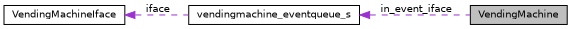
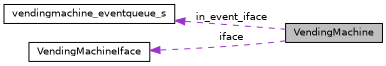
edge "vendingmachine_eventqueue_s" -> "VendingMachineIface": now "VendingMachine" -> "VendingMachineIface"
